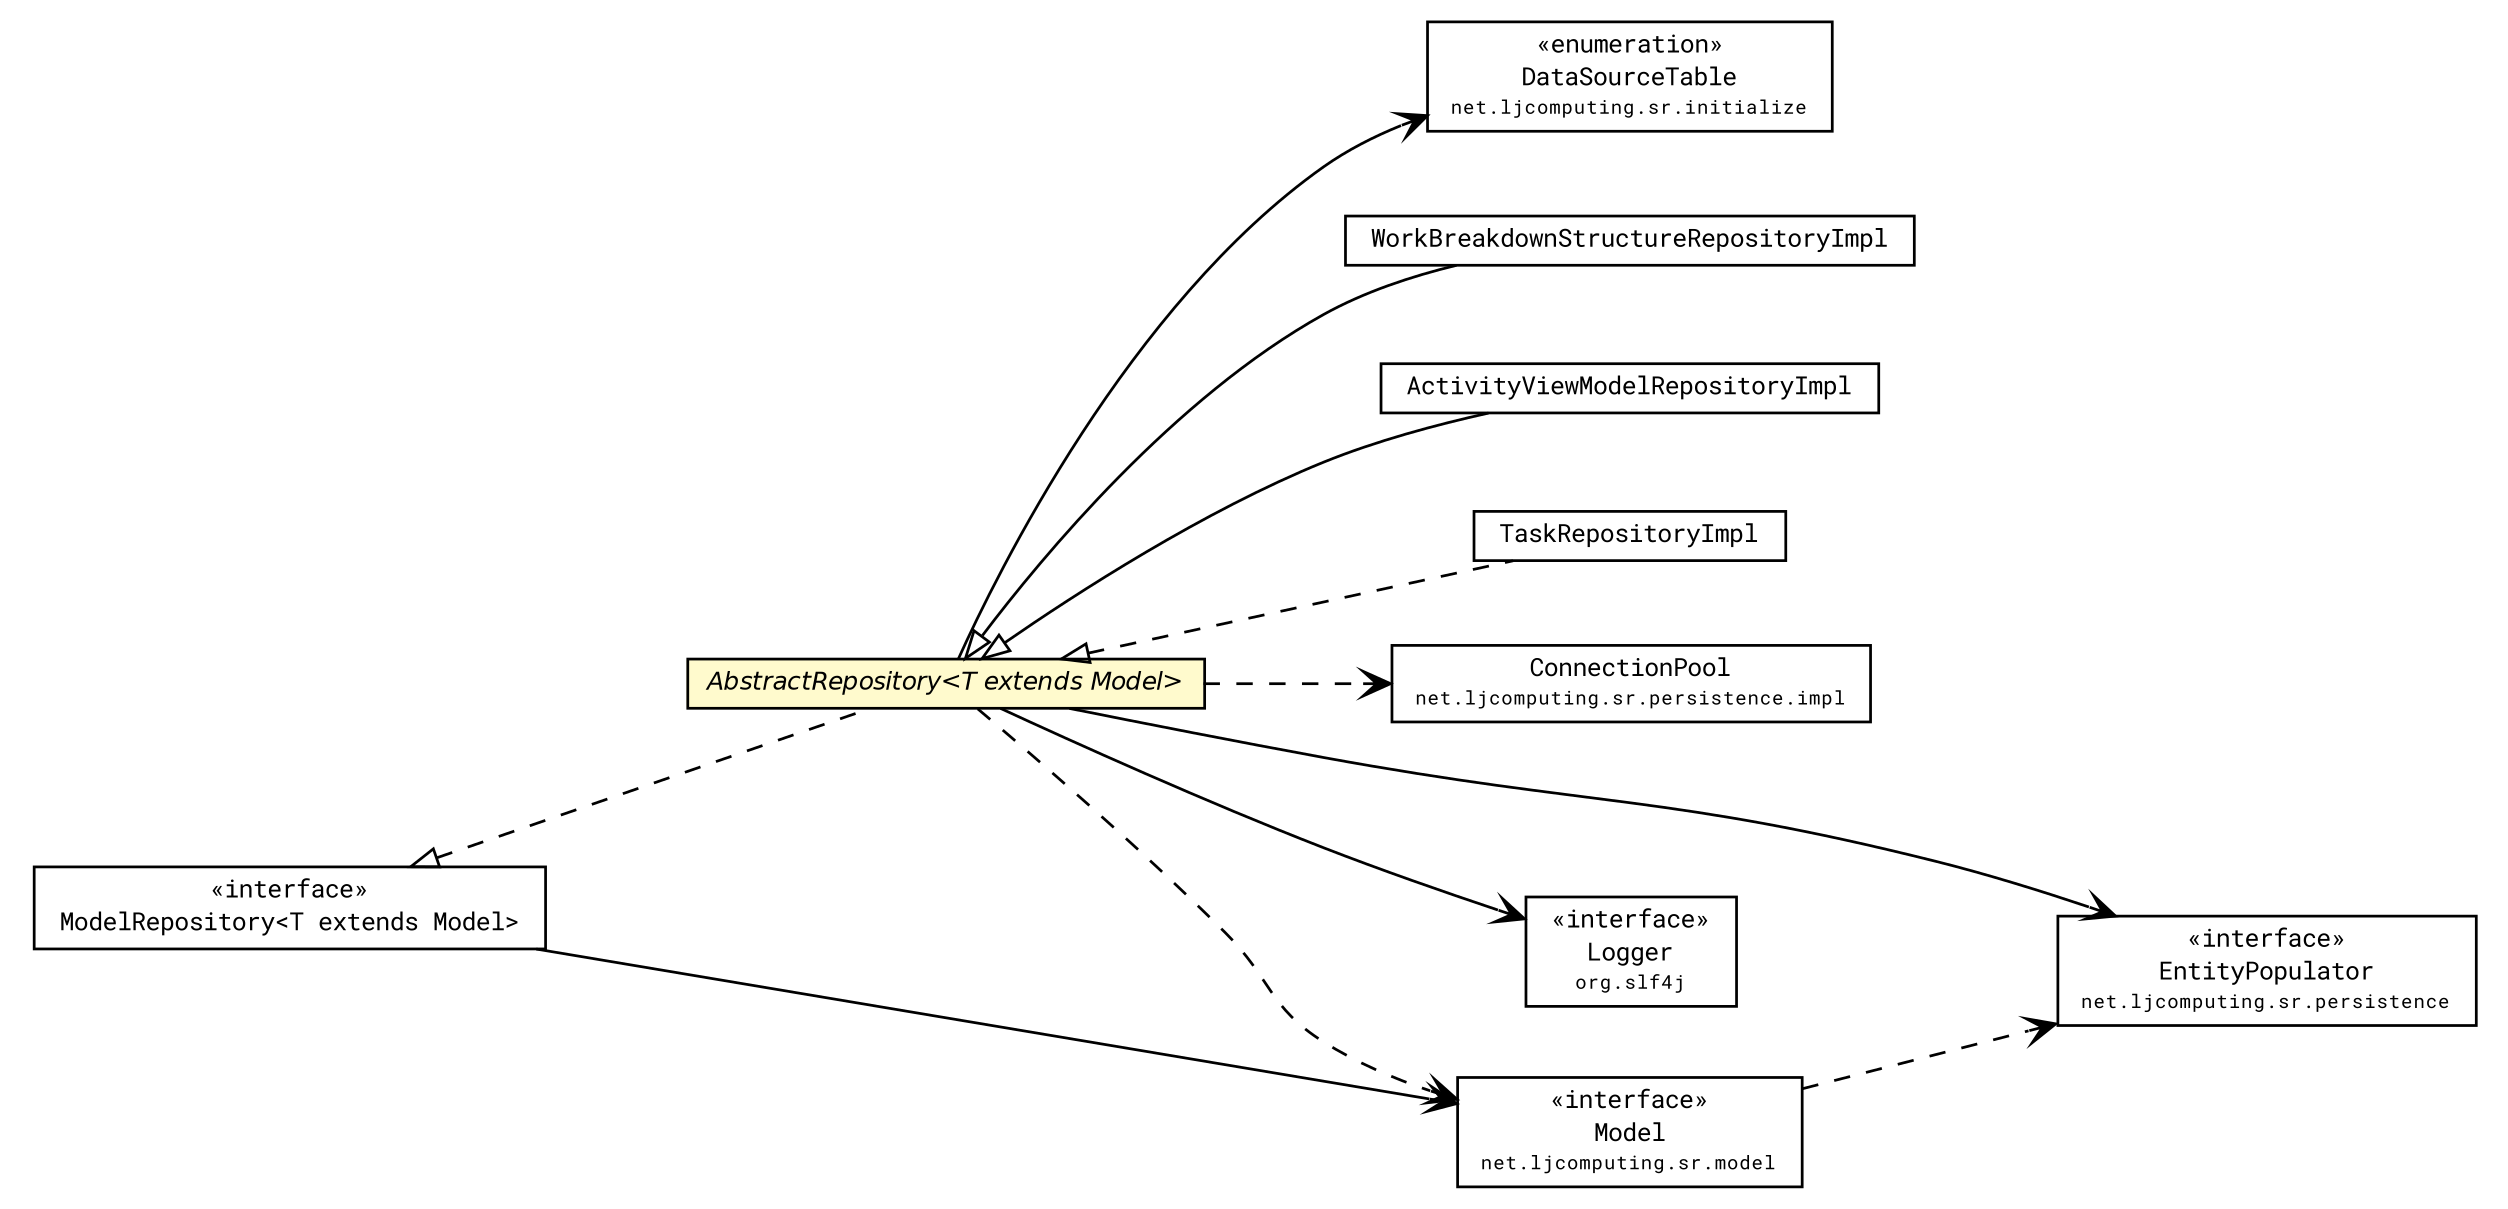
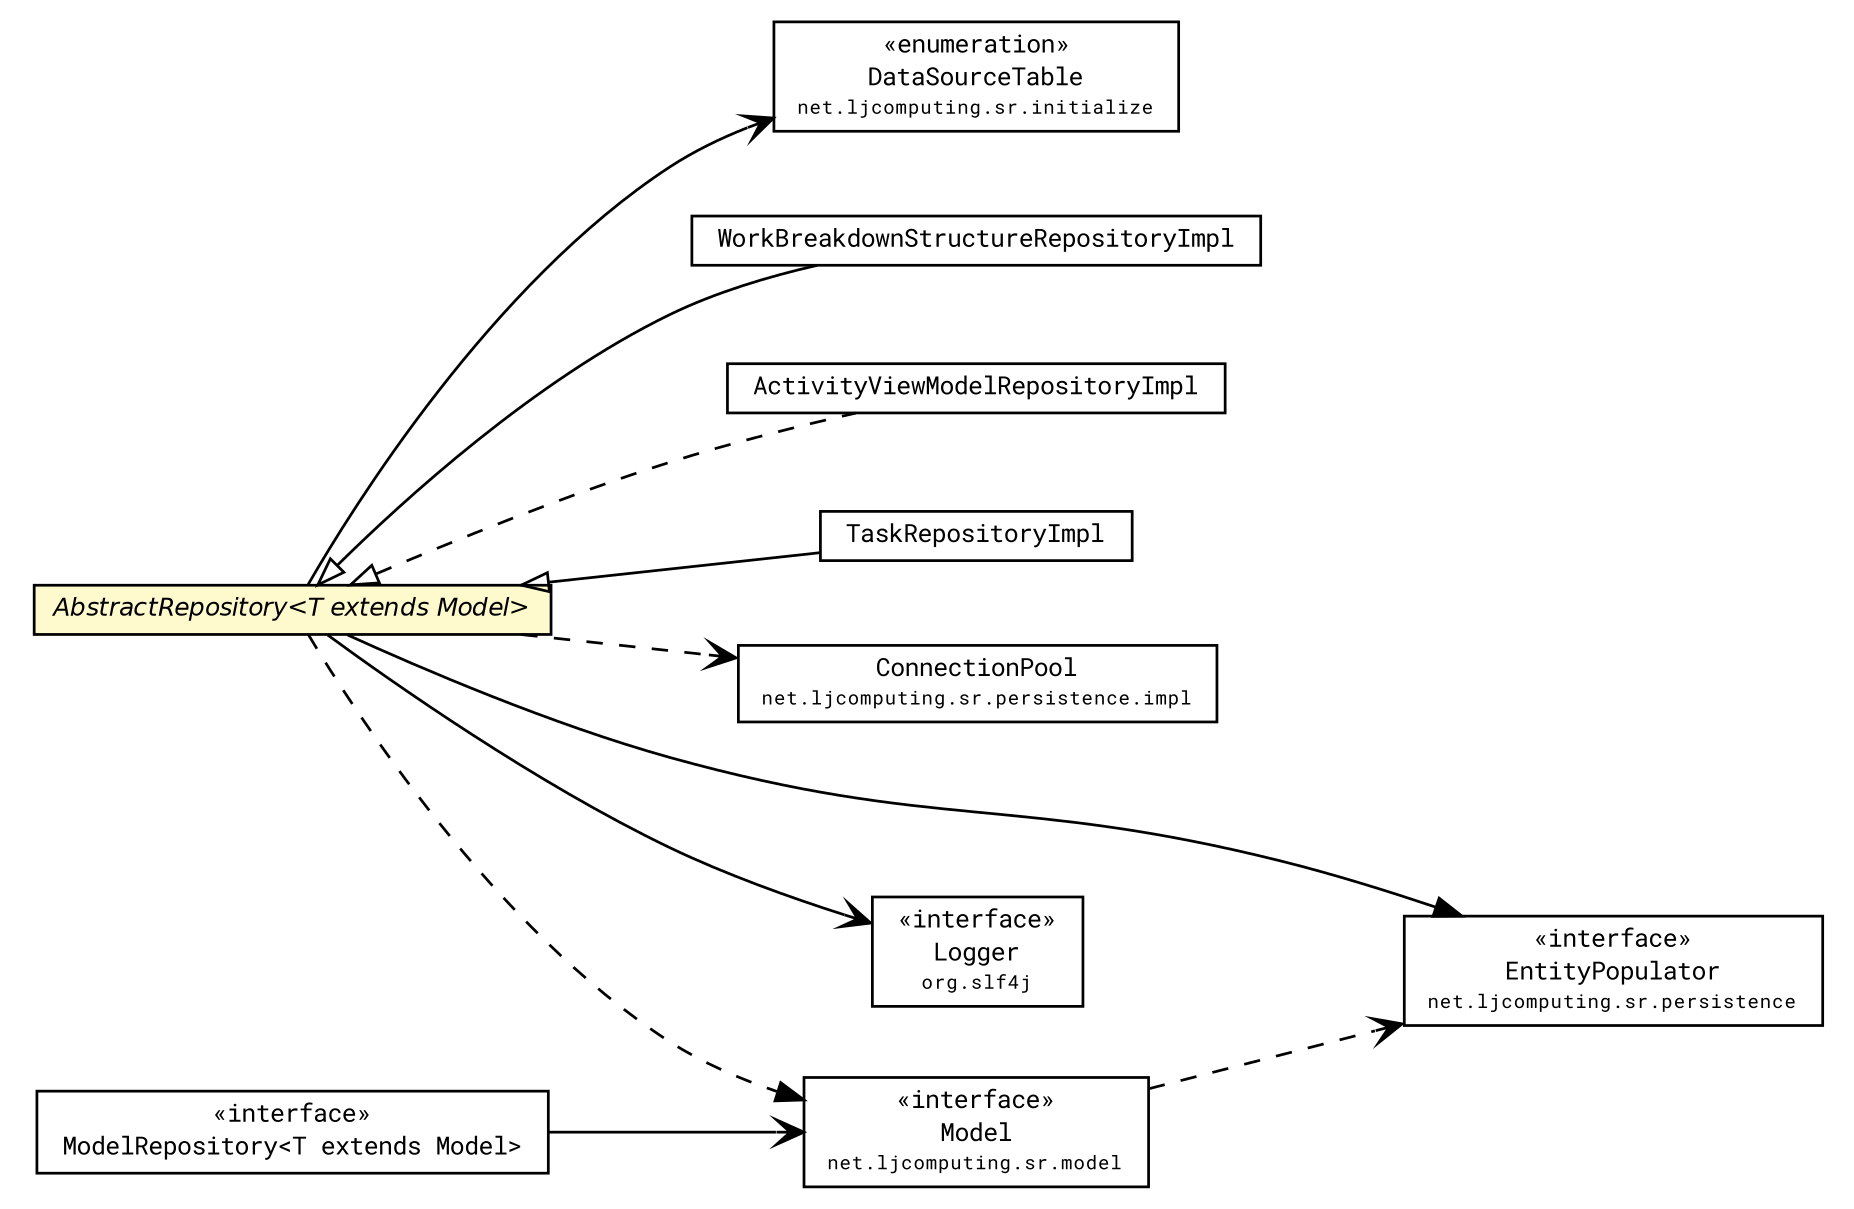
edge "ActivityViewModelRepositoryImpl" -> "AbstractRepository<T extends Model>": style solid -> dashed
edge "TaskRepositoryImpl" -> "AbstractRepository<T extends Model>": style dashed -> solid
edge "AbstractRepository<T extends Model>" -> "ModelRepository<T extends Model>": removed
edge "AbstractRepository<T extends Model>" -> "EntityPopulator": arrowhead open -> normal
edge "AbstractRepository<T extends Model>" -> "Model": arrowhead open -> normal
